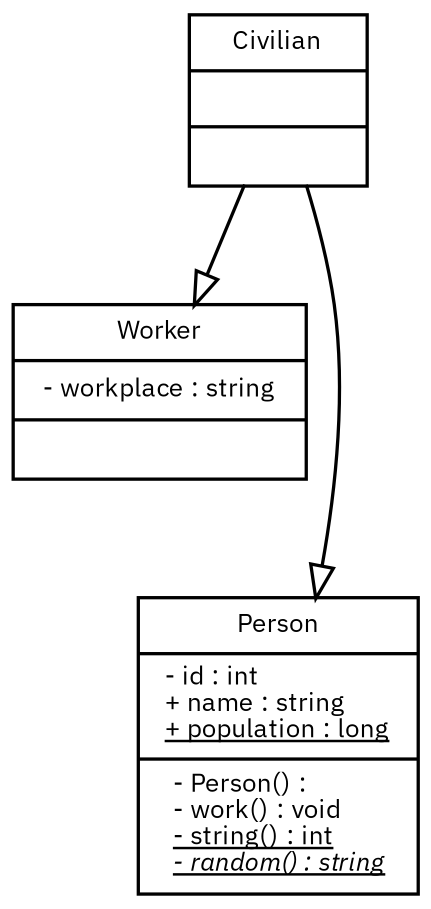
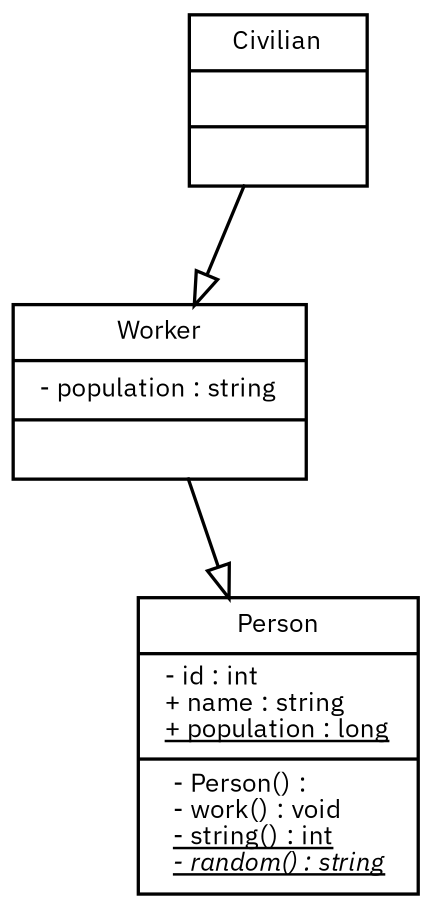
edge "Civilian" -> "Person": now "Worker" -> "Person"
node "Worker": text "- workplace : string" -> "- population : string"
